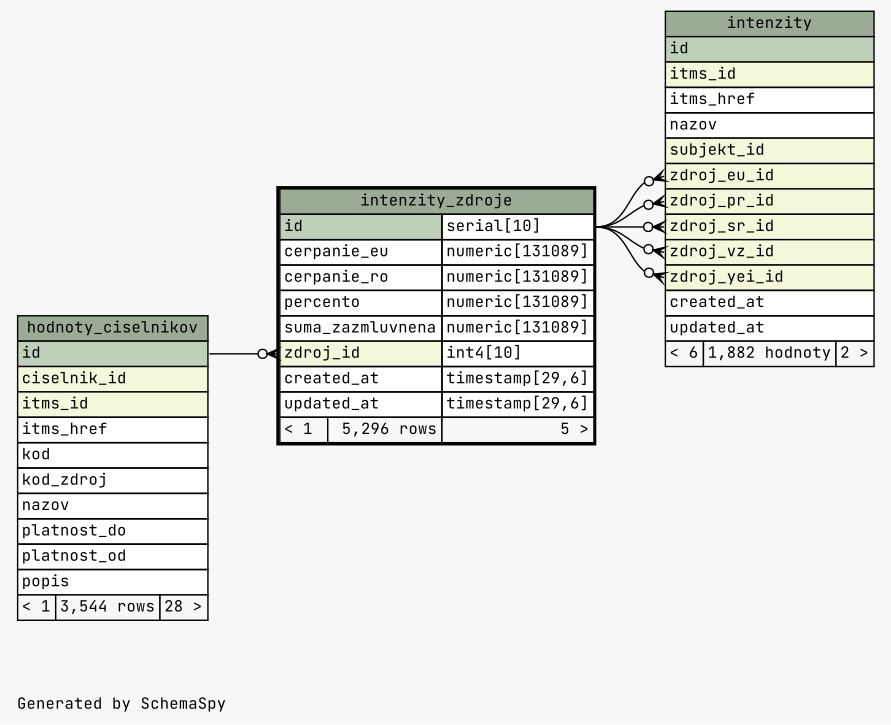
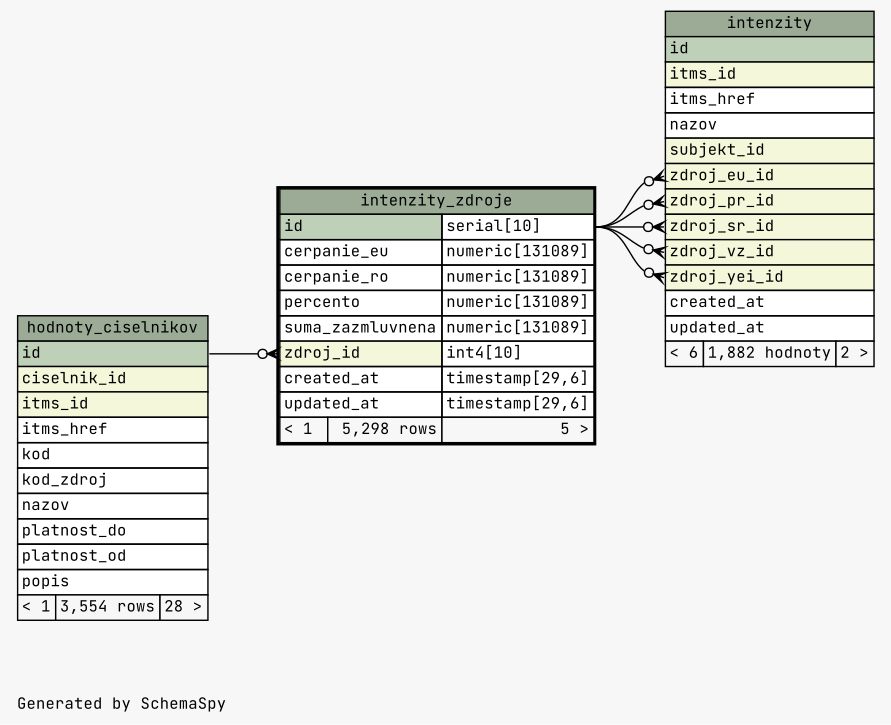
node "intenzity_zdroje": text "5,296 rows" -> "5,298 rows"
node "hodnoty_ciselnikov": text "3,544 rows" -> "3,554 rows"
